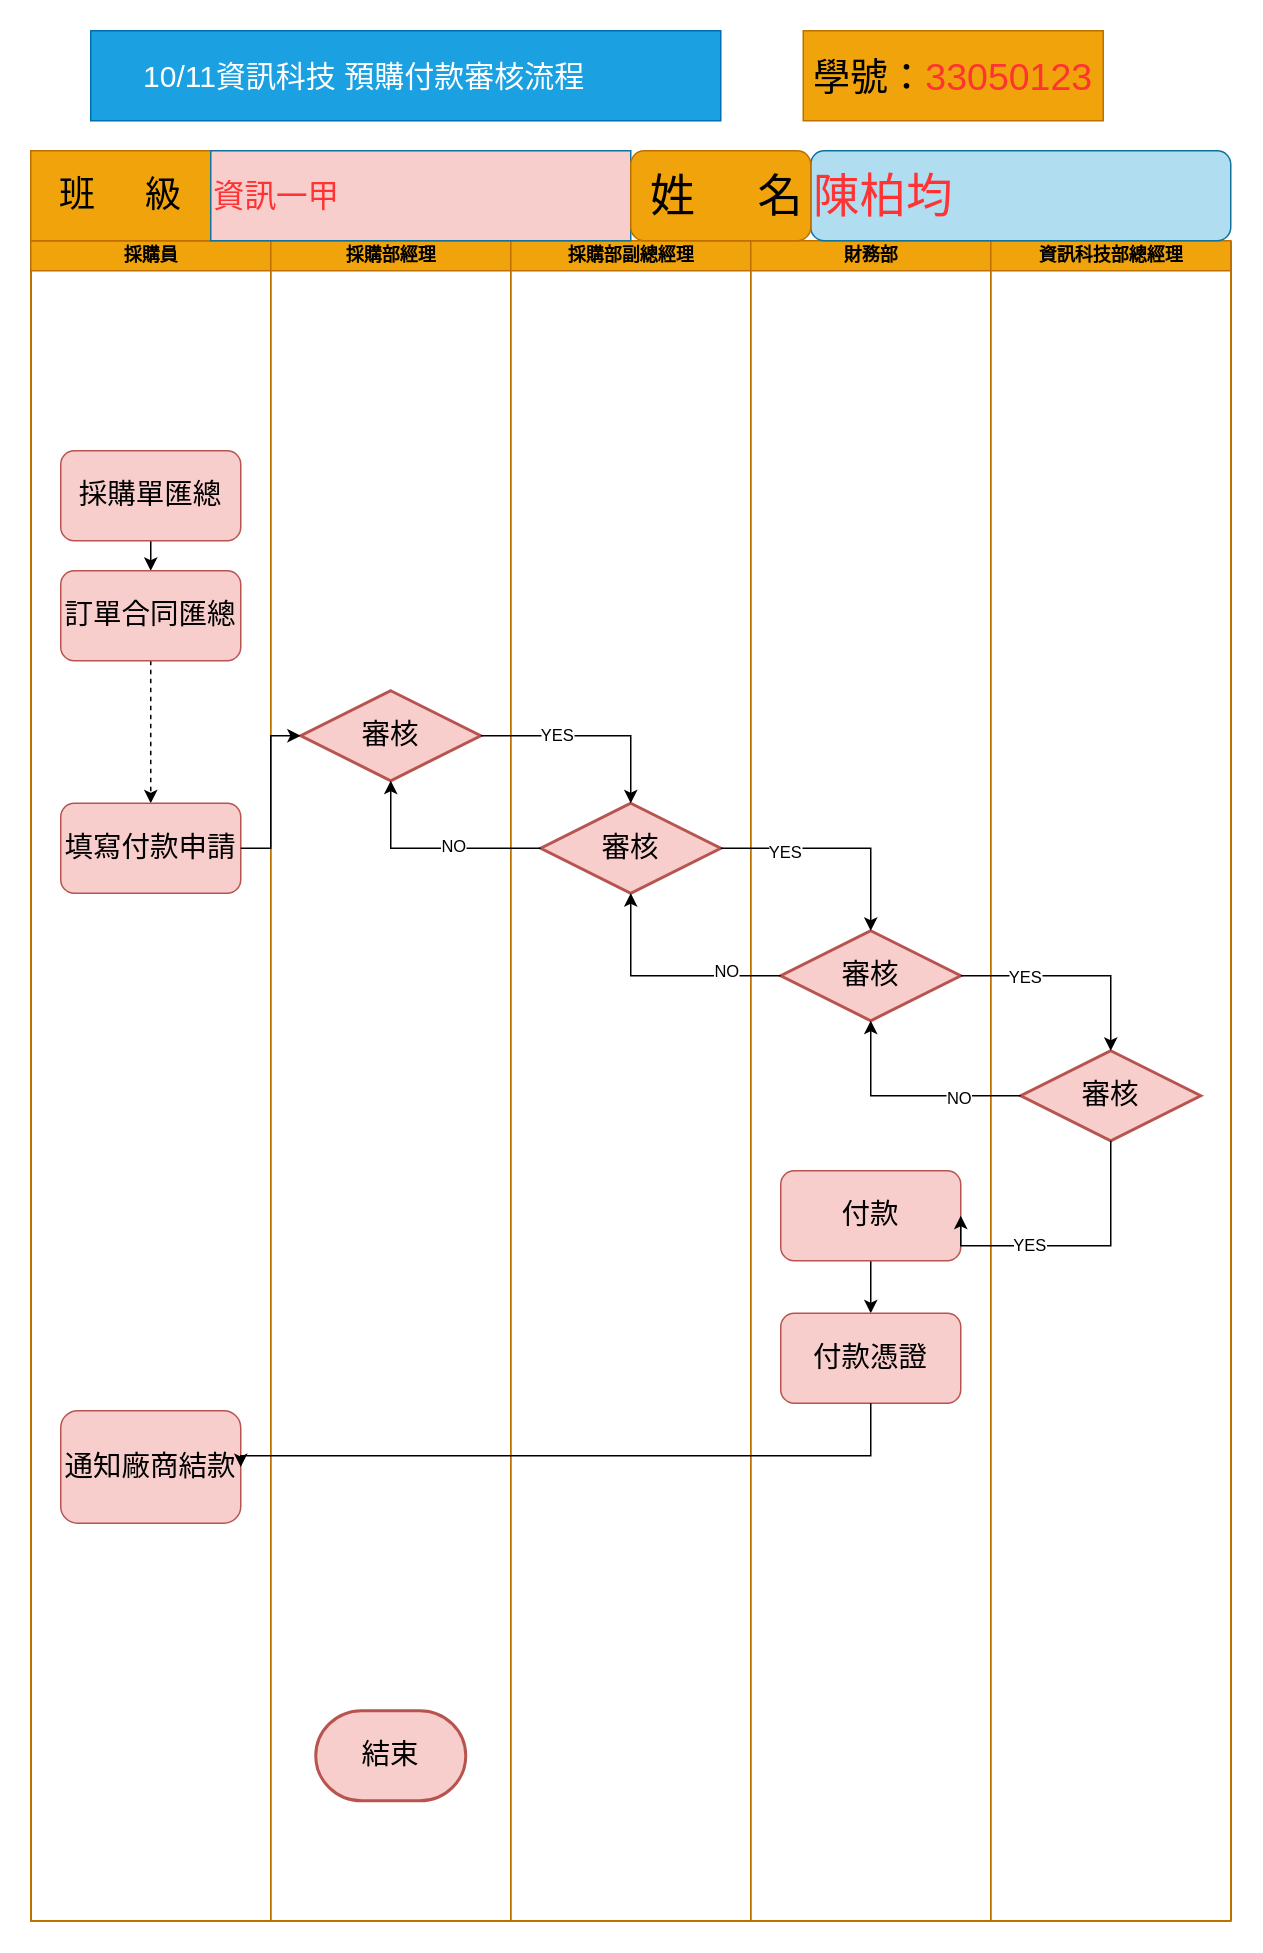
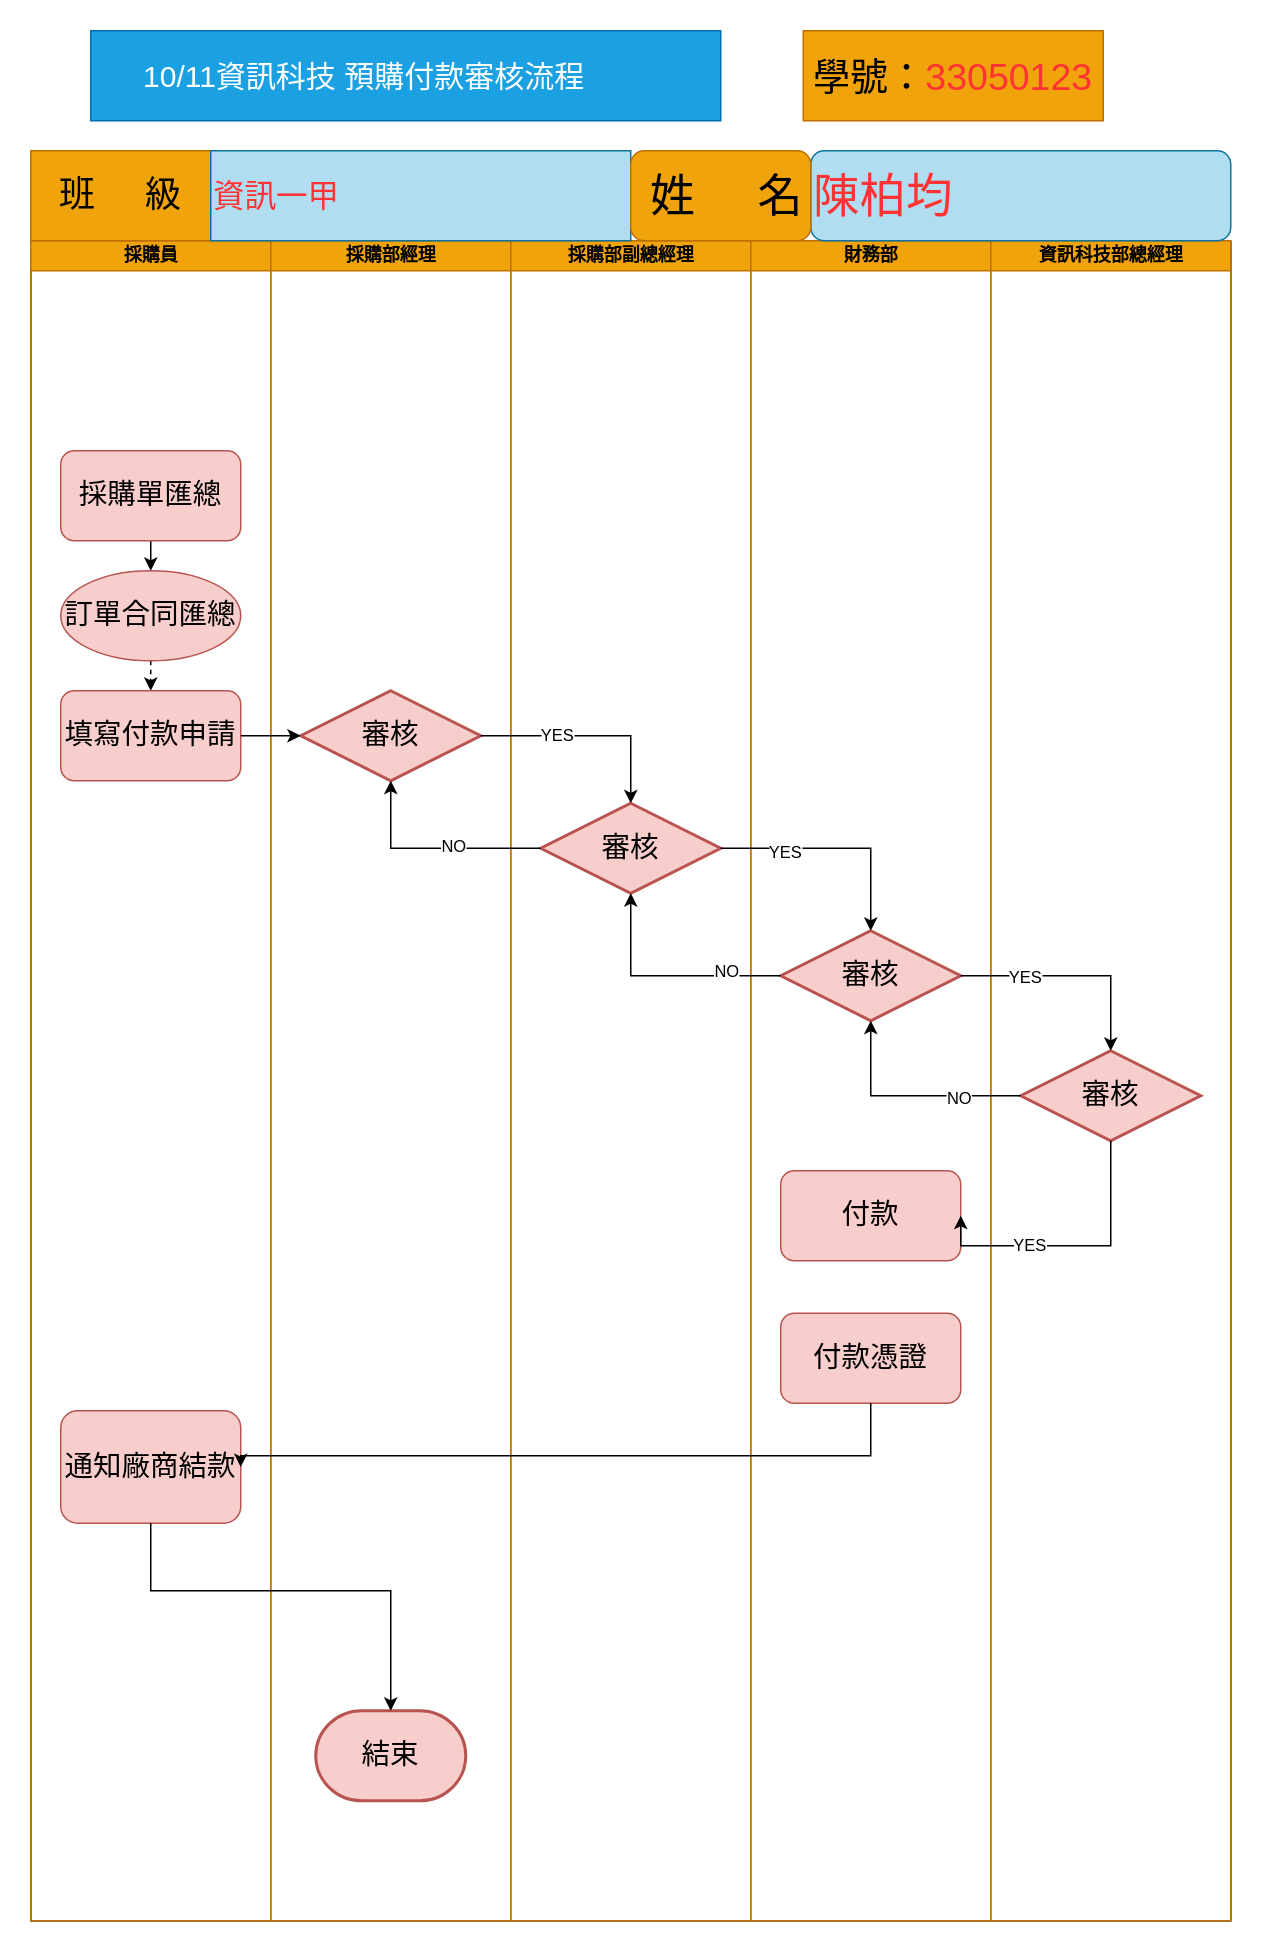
node "資訊一甲": fillcolor #f8cecc -> #b1ddf0
node "訂單合同匯總": shape rounded rectangle -> ellipse
node "填寫付款申請": moved (151, 848) -> (151, 736)
edge "付款" -> "付款憑證": removed
edge "通知廠商結款" -> "結束": added
